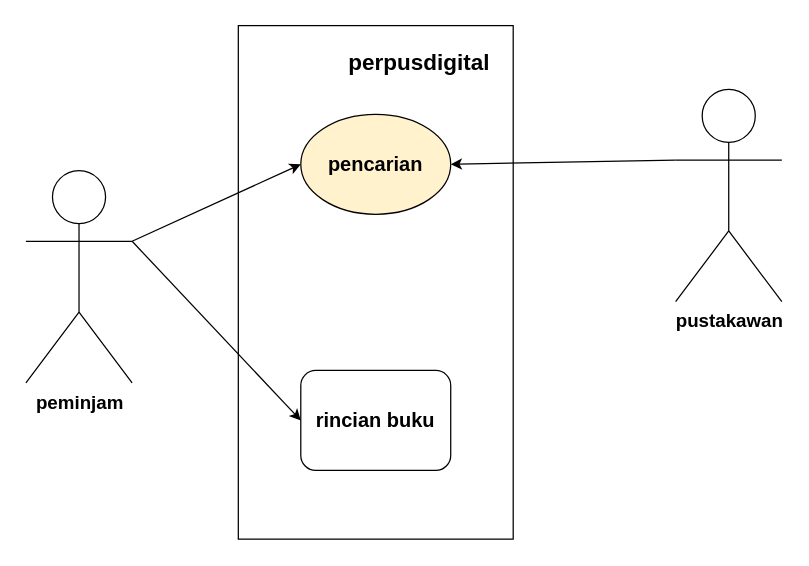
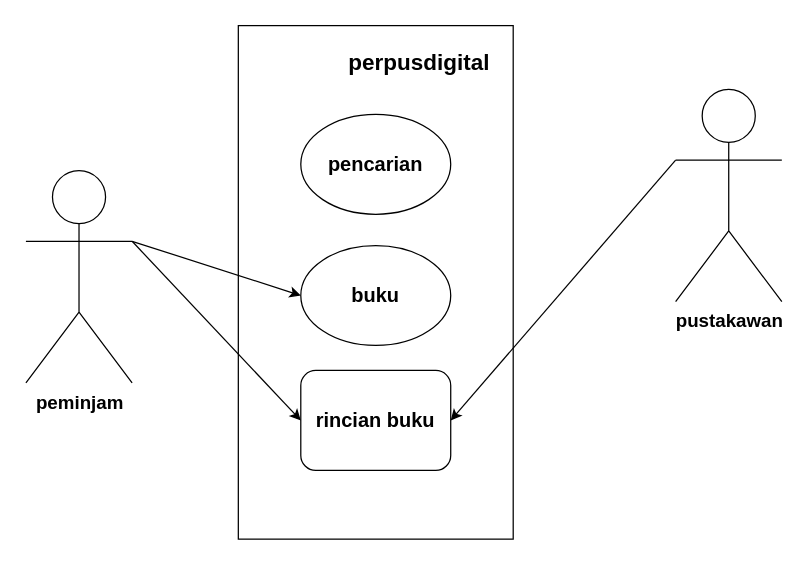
edge "pustakawan" -> "pencarian": removed
node "pencarian": fillcolor #fff2cc -> #ffffff
edge "peminjam" -> "pencarian": removed
edge "peminjam" -> "buku": added
edge "pustakawan" -> "rincian buku": added
node "buku": added
